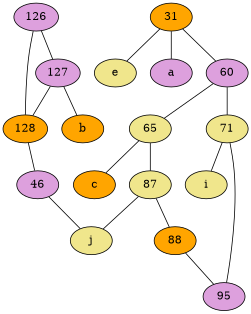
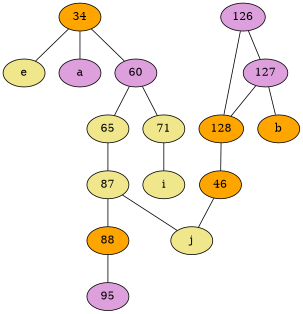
node "31": label "31" -> "34"
node "46": fillcolor plum -> orange
node "c": removed
edge "71" -- "95": removed
